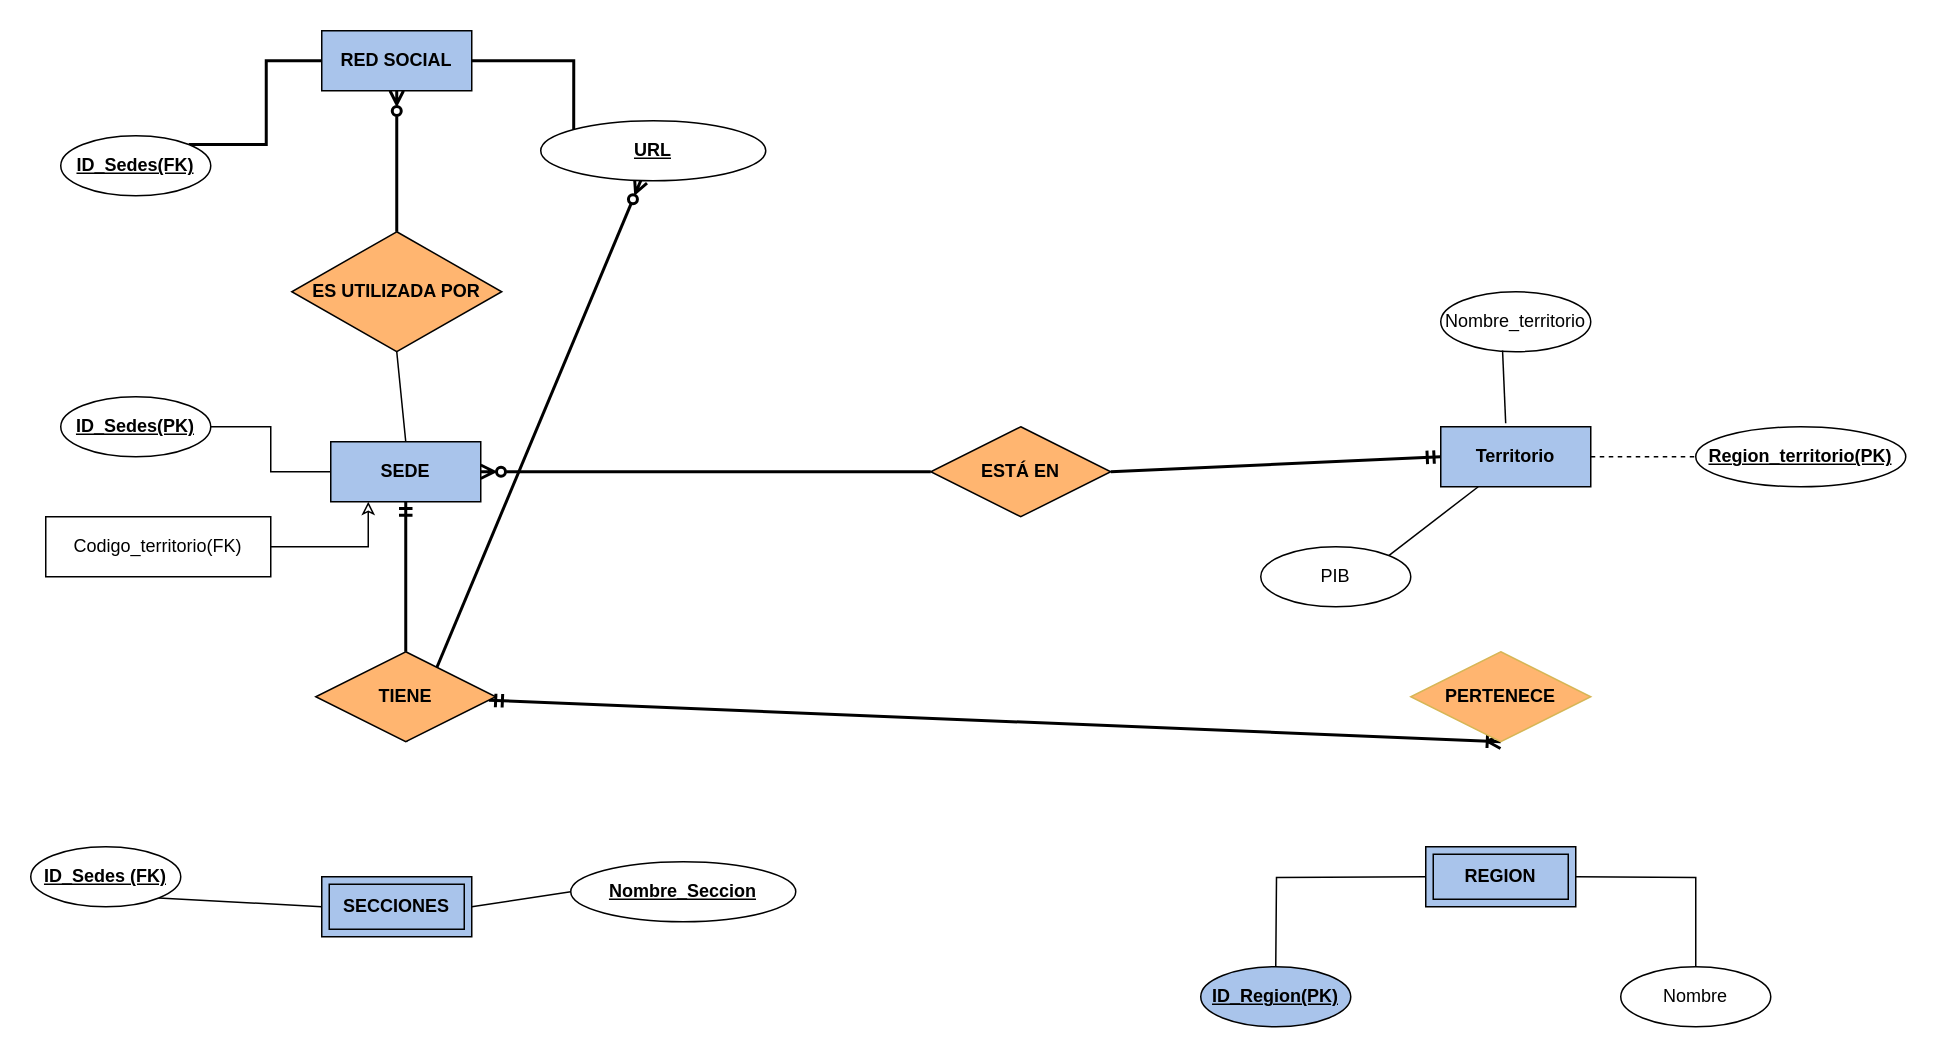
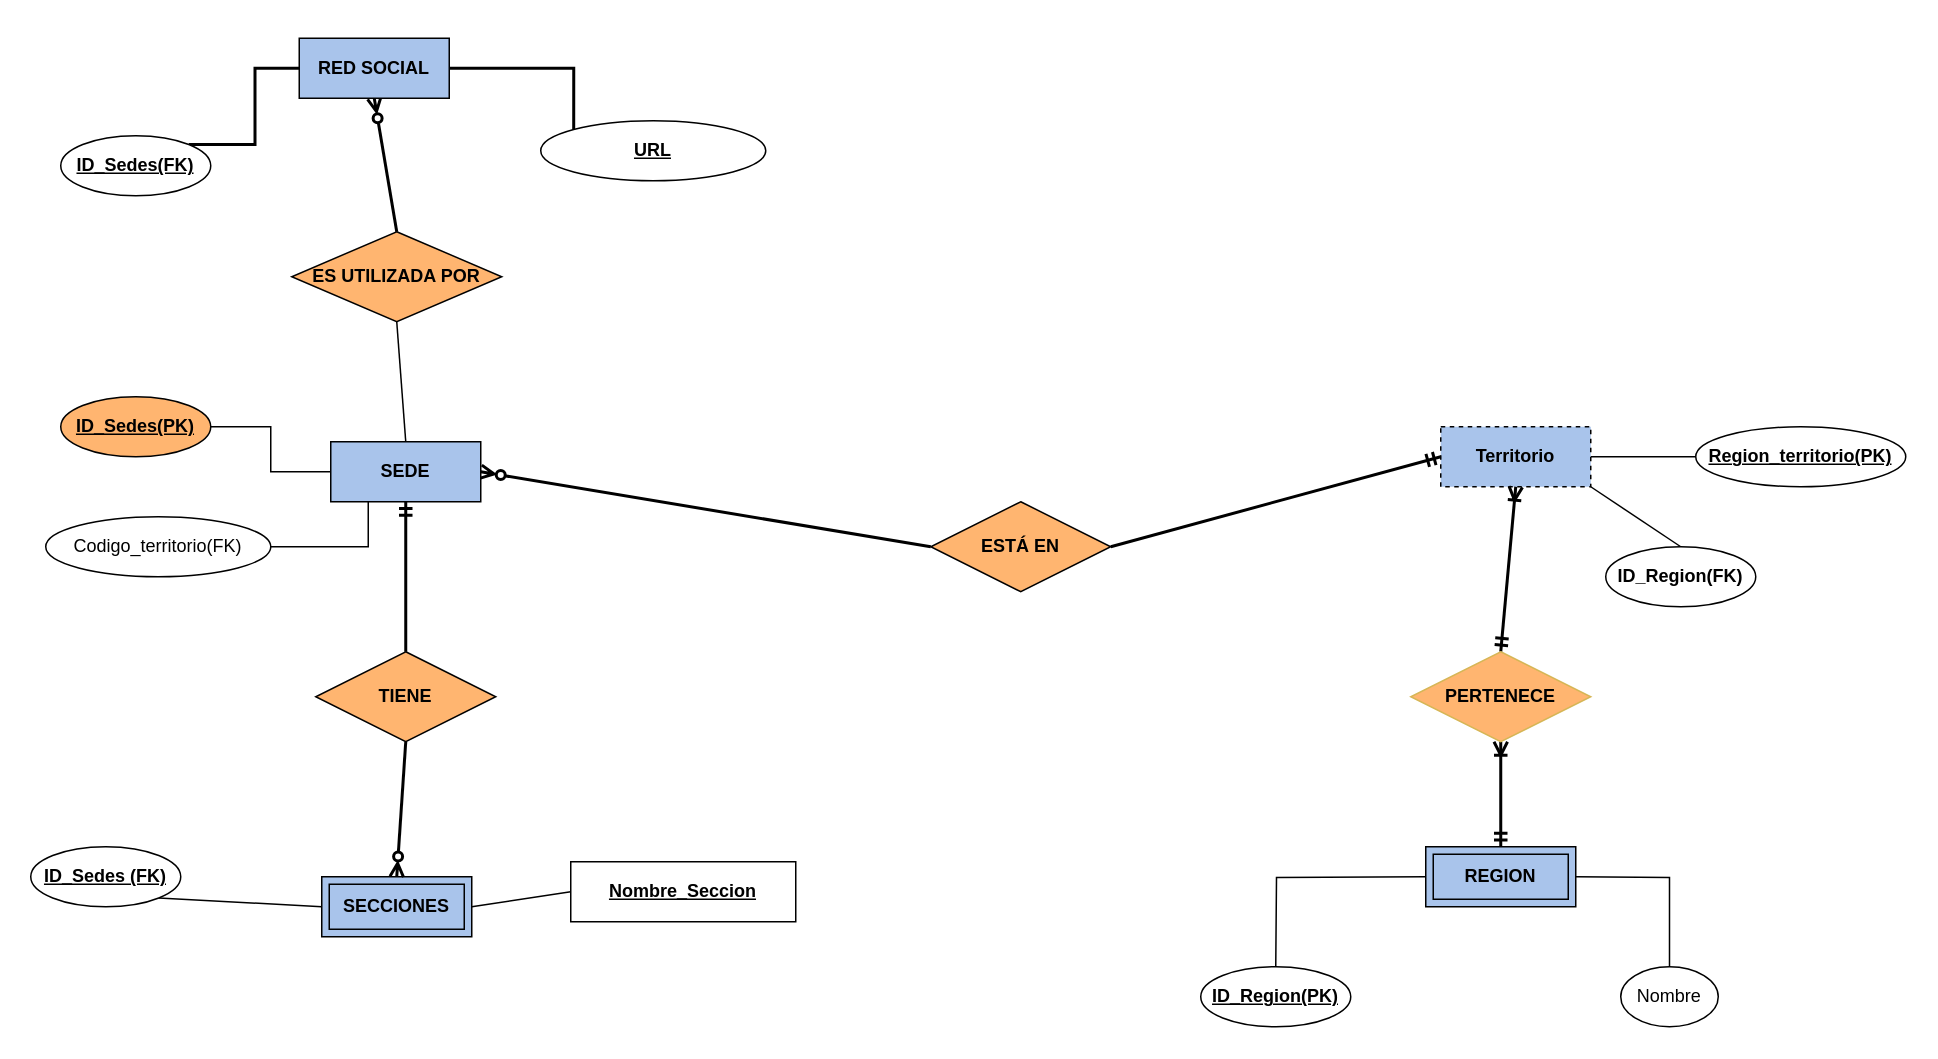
node "RED SOCIAL": moved (397, 61) -> (374, 68)
node "ES UTILIZADA POR": size 210x120 -> 210x90
node "Nombre_territorio": removed
edge "Nombre_territorio" -- "Territorio": removed
node "ID_Sedes(PK)": fillcolor #ffffff -> #ffb570
edge "TIENE" -> "URL": now "TIENE" -> "SECCIONES"
node "Territorio": style solid -> dashed
edge "Territorio" -- "Region_territorio(PK)": style dashed -> solid
node "ESTÁ EN": moved (1021, 472) -> (1021, 547)
edge "Codigo_territorio(FK)" -> "SEDE": arrowhead classic -> none
edge "Territorio" -- "ID_Region(FK)": added
edge "Territorio" -- "PIB": removed
node "Codigo_territorio(FK)": shape rectangle -> ellipse
edge "Territorio" -- "PERTENECE": added
node "PIB": removed
node "ID_Region(FK)": added
edge "TIENE" -- "PERTENECE": now "REGION" -- "PERTENECE"
node "Nombre_Seccion": shape ellipse -> rectangle
node "ID_Region(PK)": fillcolor #a9c4eb -> #ffffff
node "Nombre": size 150x60 -> 98x60
